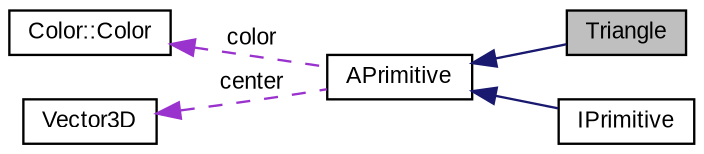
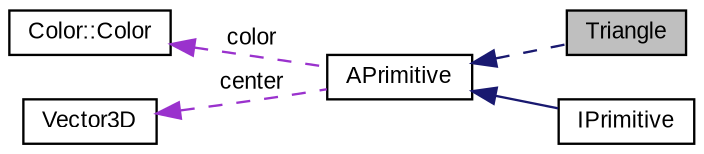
edge "Triangle" -> "APrimitive": style solid -> dashed
